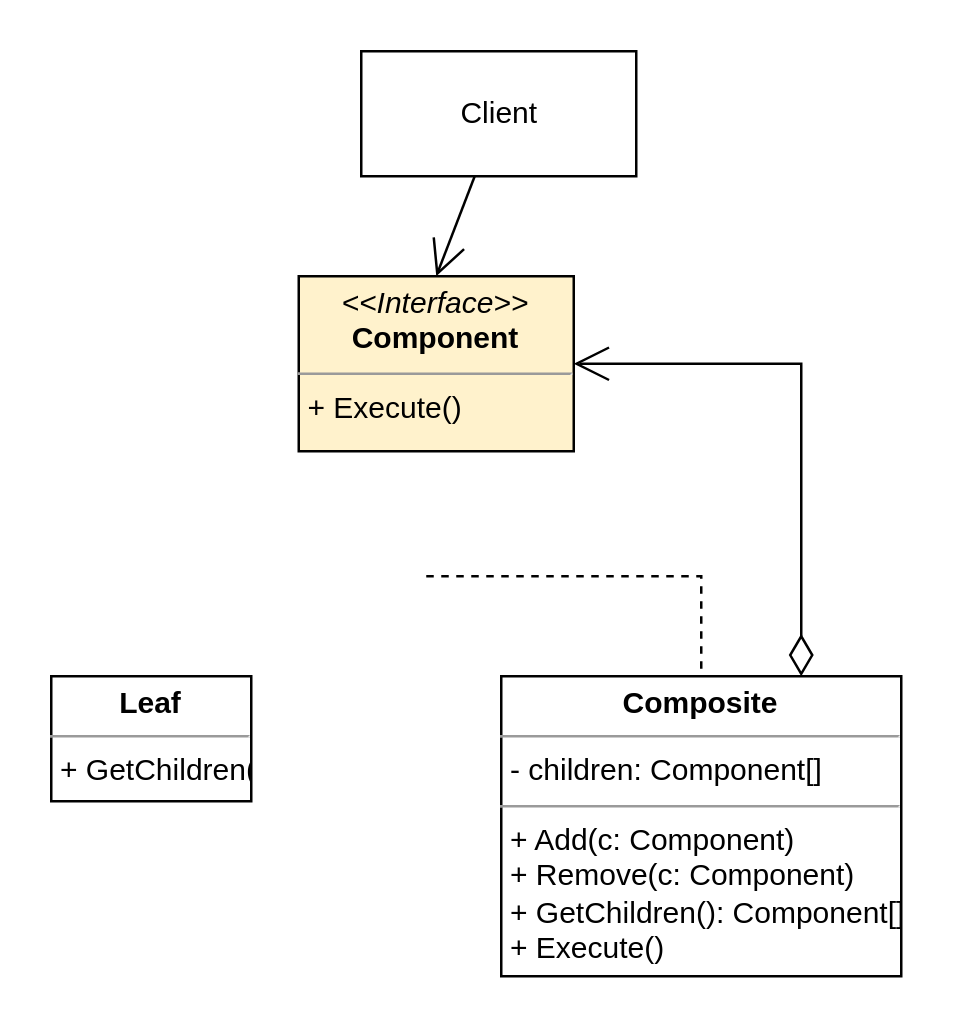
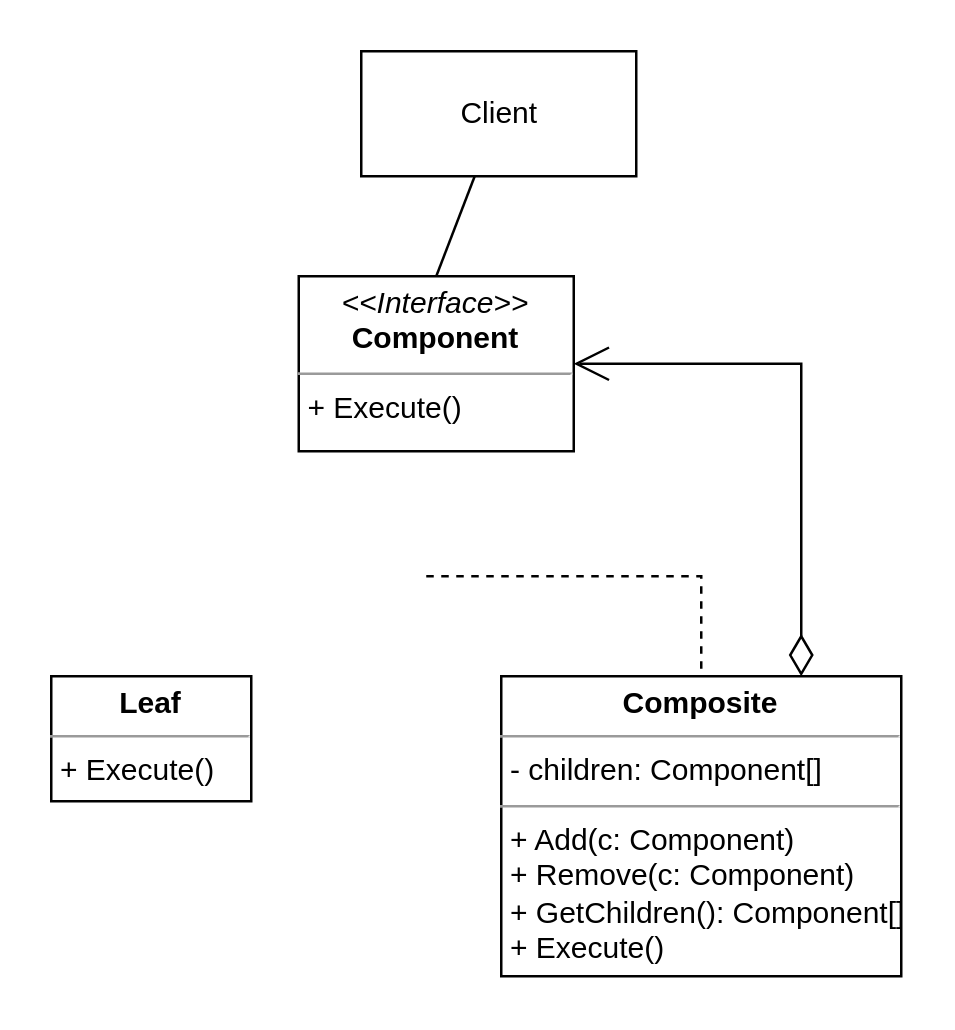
edge "Client" -> "<<Interface>> Component + Execute()": arrowhead open -> none
node "<<Interface>> Component + Execute()": fillcolor #fff2cc -> #ffffff
node "Leaf + GetChildren()": label "Leaf + GetChildren()" -> "Leaf + Execute()"
